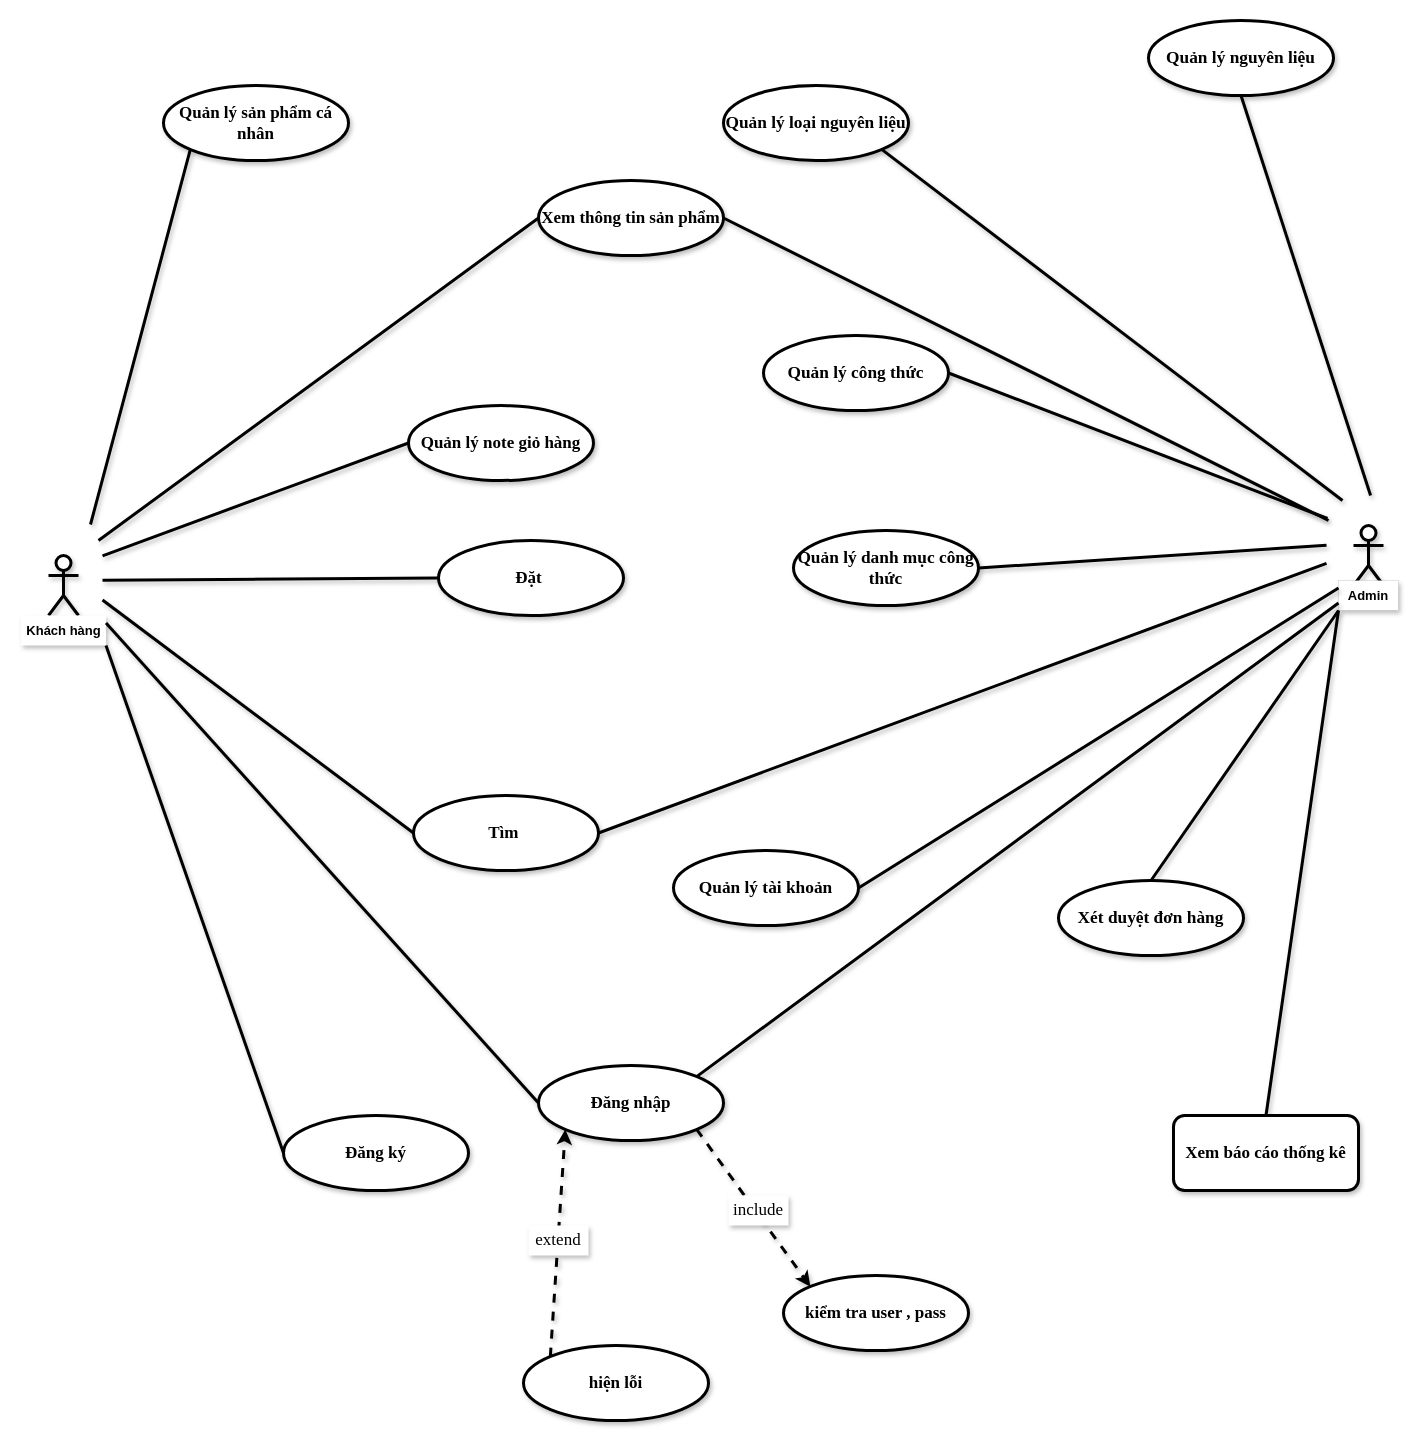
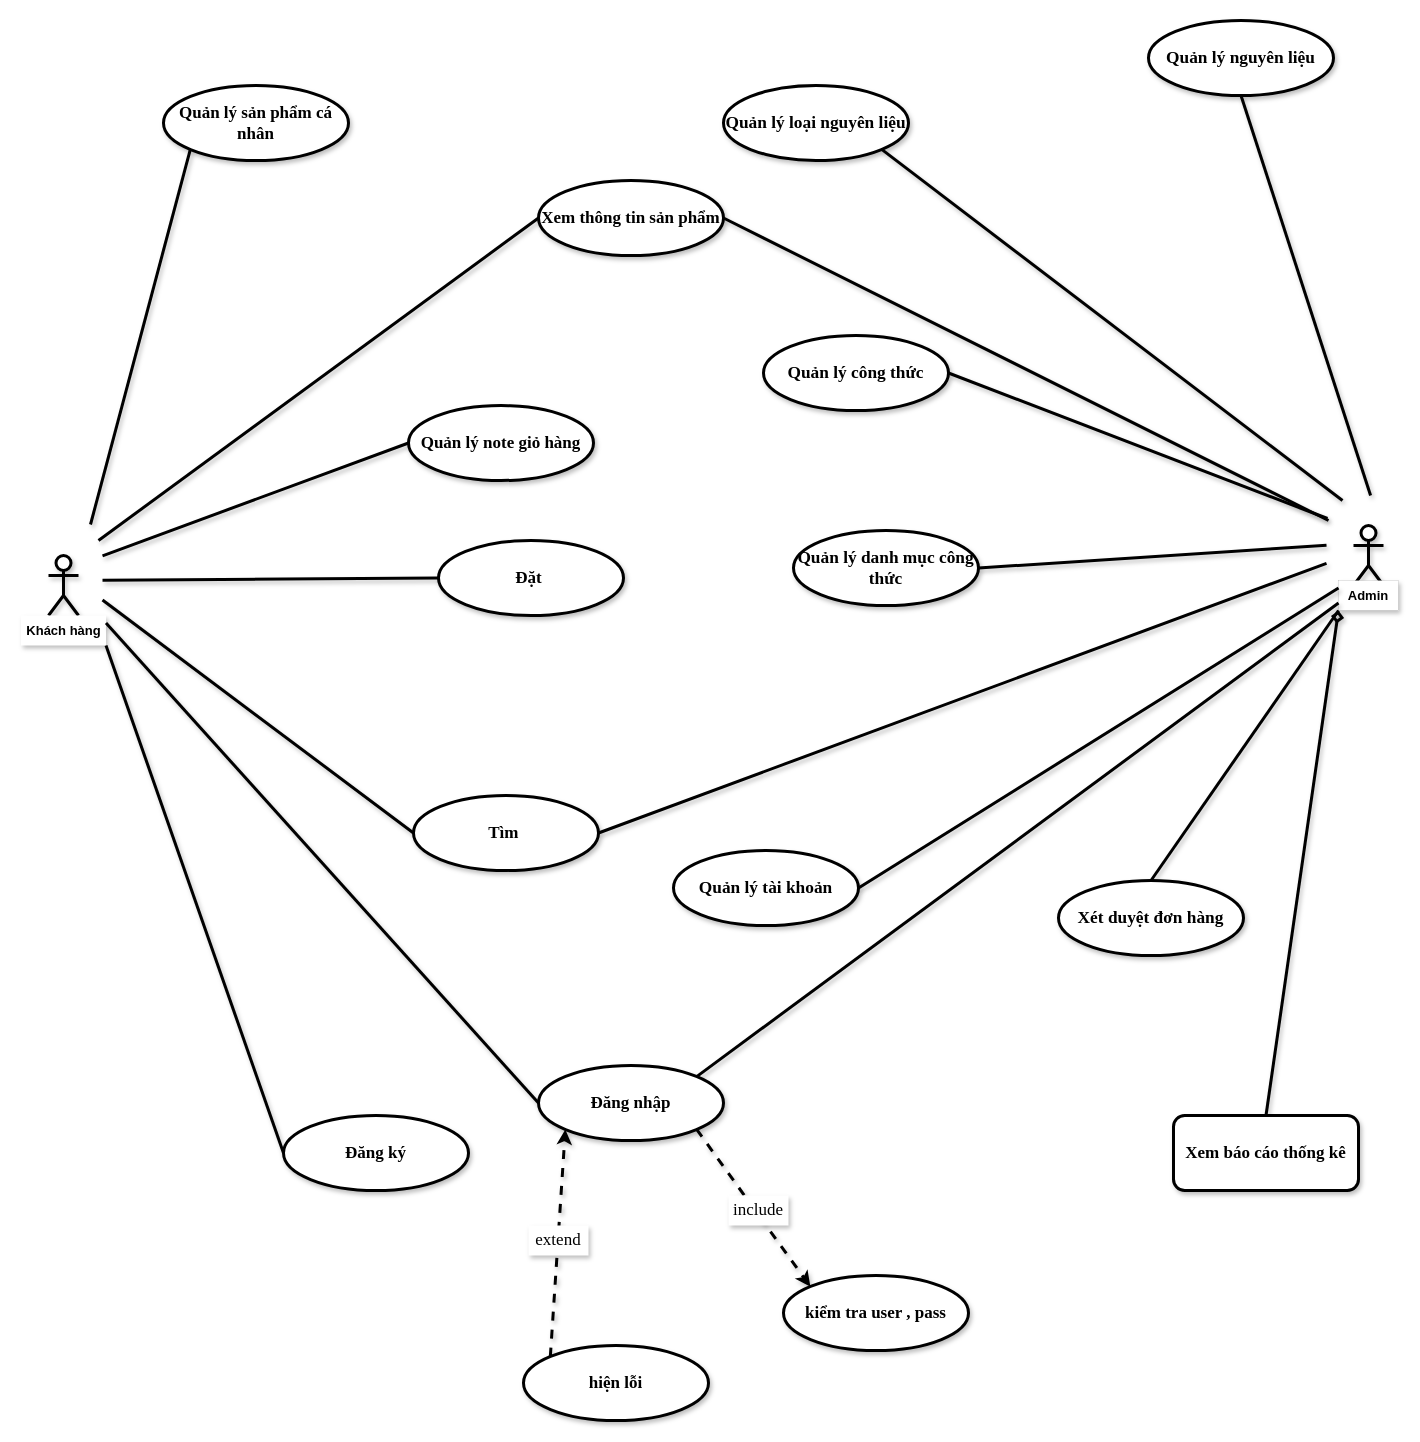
edge "Admin" -- "Xem báo cáo thống kê": arrowhead none -> diamond
